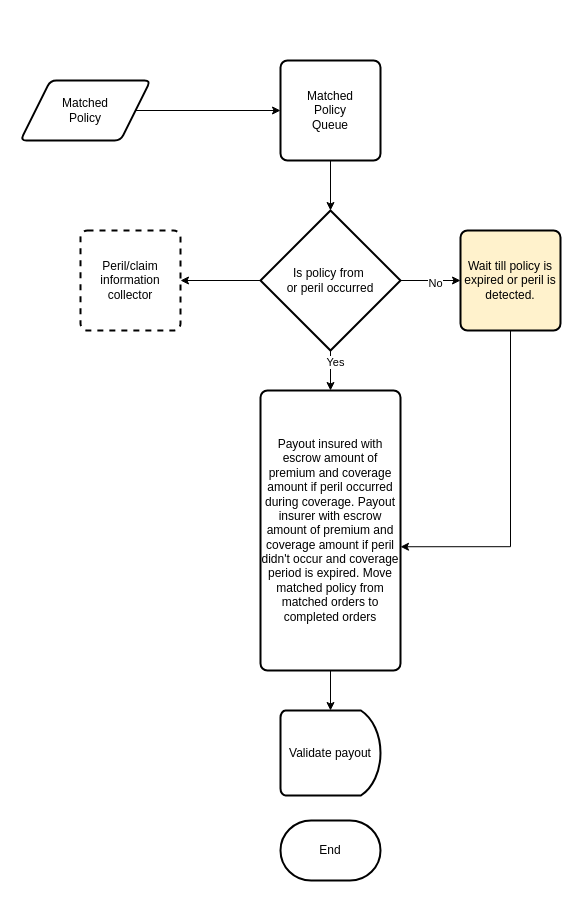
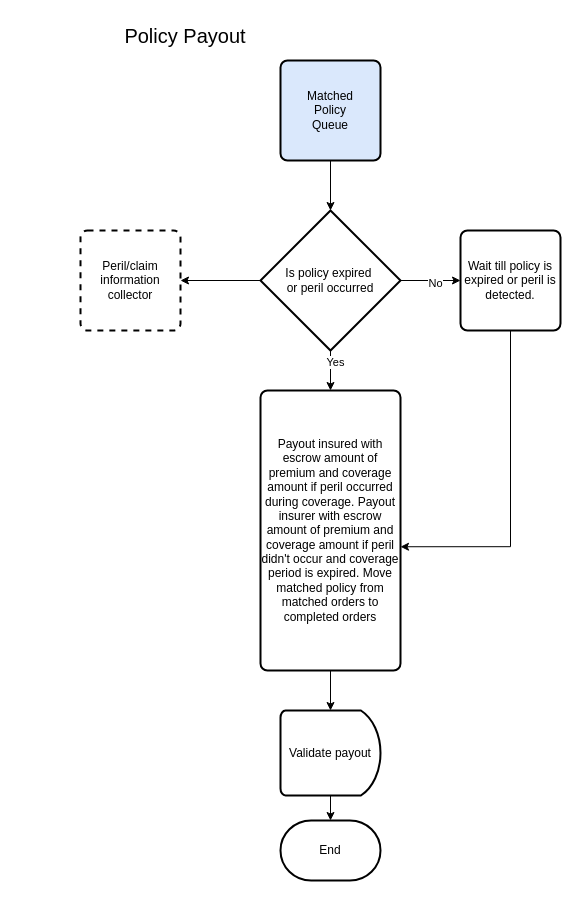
node "Policy Payout": added
node "MatchedPolicy": removed
edge "MatchedPolicy" -> "Matched Policy Queue": removed
node "Matched Policy Queue": fillcolor #ffffff -> #dae8fc
node "Is policy from or peril occurred": label "Is policy from or peril occurred" -> "Is policy expired or peril occurred"
node "Wait till policy is expired or peril is detected.": fillcolor #fff2cc -> #ffffff
edge "Validate payout" -> "End": added
